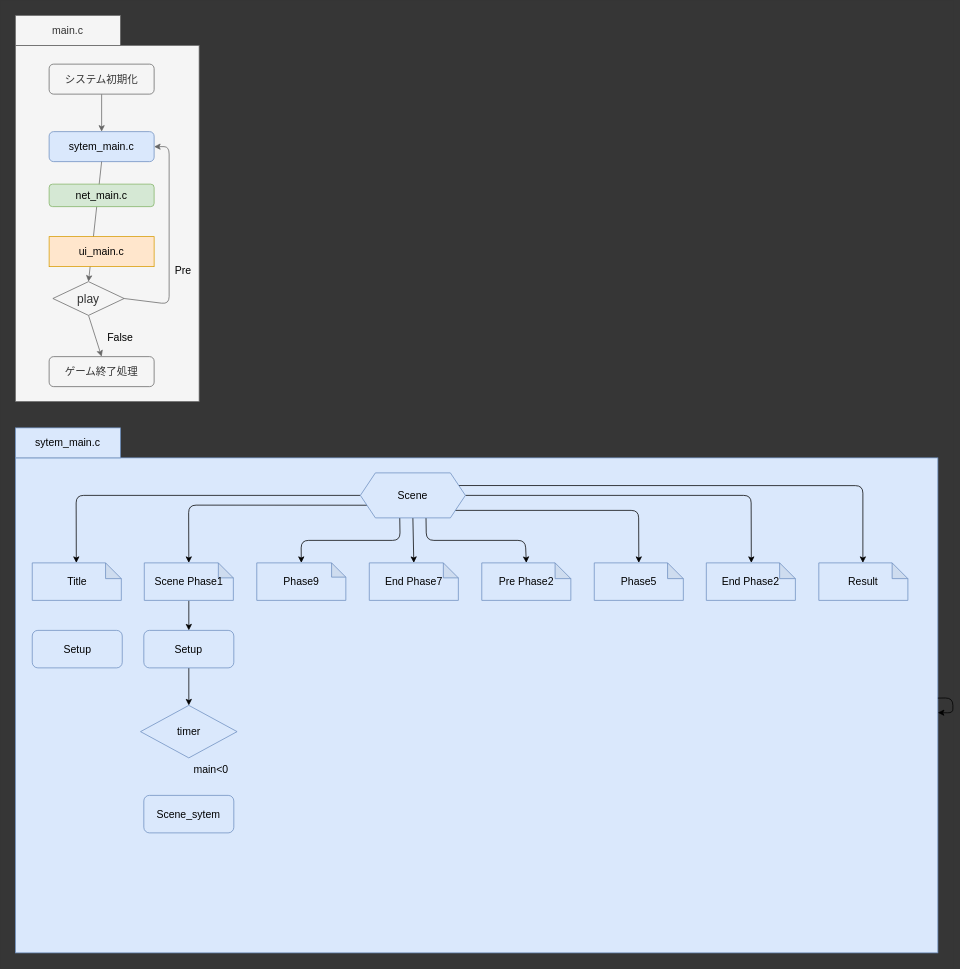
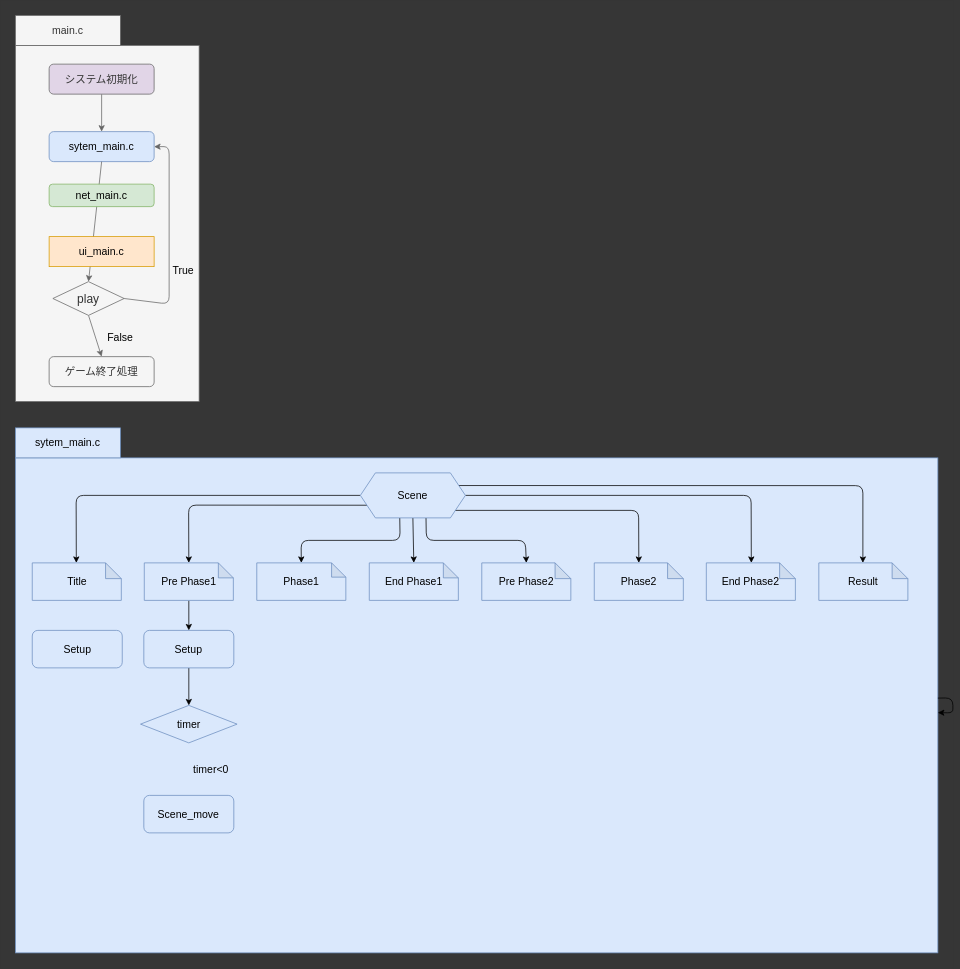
node "システム初期化": fillcolor #f5f5f5 -> #e1d5e7
node "Pre": label "Pre" -> "True"
node "Scene Phase1": label "Scene Phase1" -> "Pre Phase1"
node "Phase9": label "Phase9" -> "Phase1"
node "End Phase7": label "End Phase7" -> "End Phase1"
node "Phase5": label "Phase5" -> "Phase2"
node "timer": size 97x53 -> 97x38
node "main<0": label "main<0" -> "timer<0"
node "Scene_sytem": label "Scene_sytem" -> "Scene_move"
